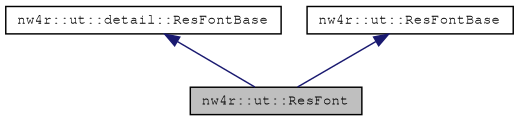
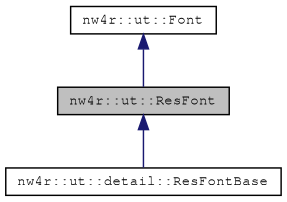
node "nw4r::ut::ResFontBase": label "nw4r::ut::ResFontBase" -> "nw4r::ut::Font"
edge "nw4r::ut::ResFont" -> "nw4r::ut::detail::ResFontBase": reversed
